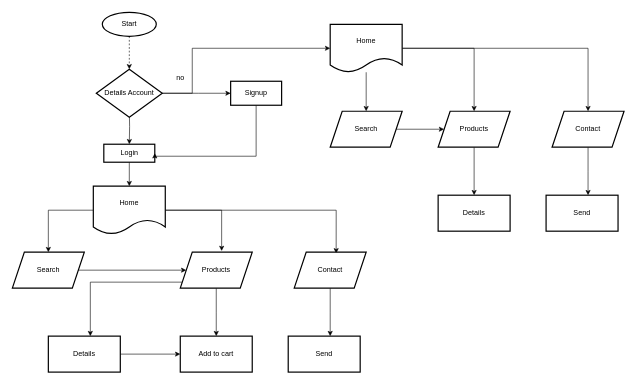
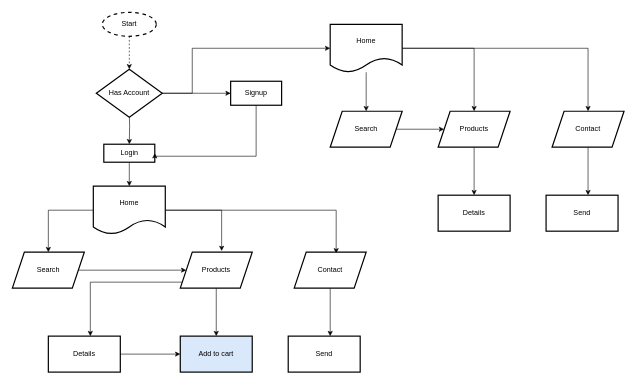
node "Start": style solid -> dashed
node "no": removed
node "Details Account": label "Details Account" -> "Has Account"
node "Add to cart": fillcolor #ffffff -> #dae8fc
